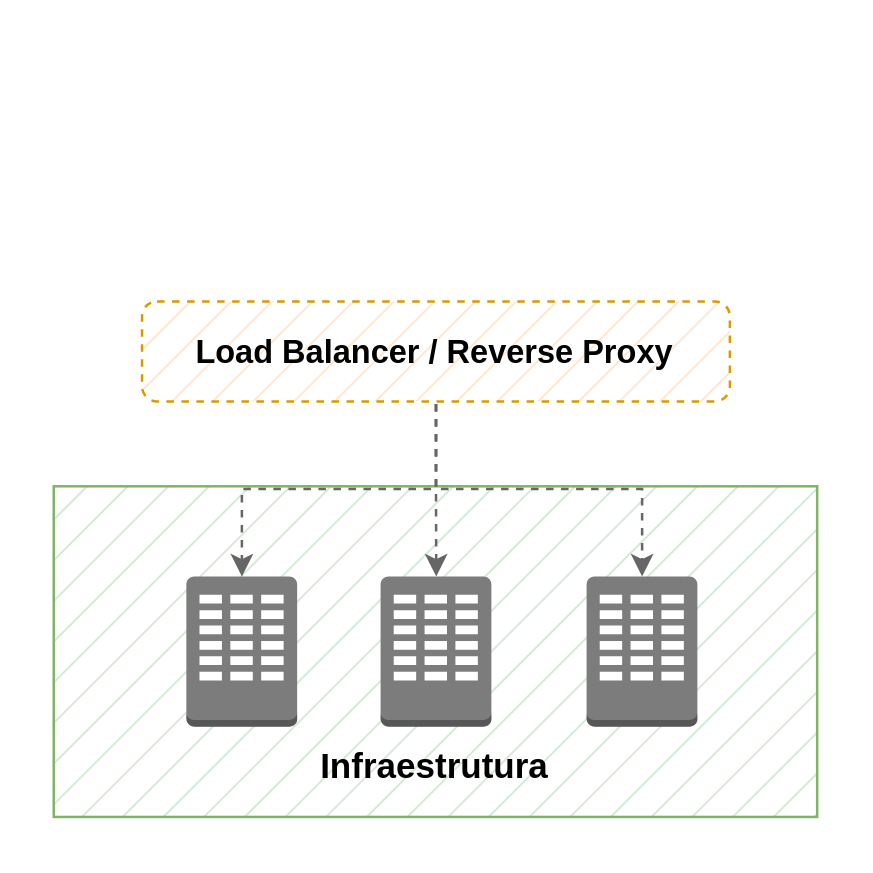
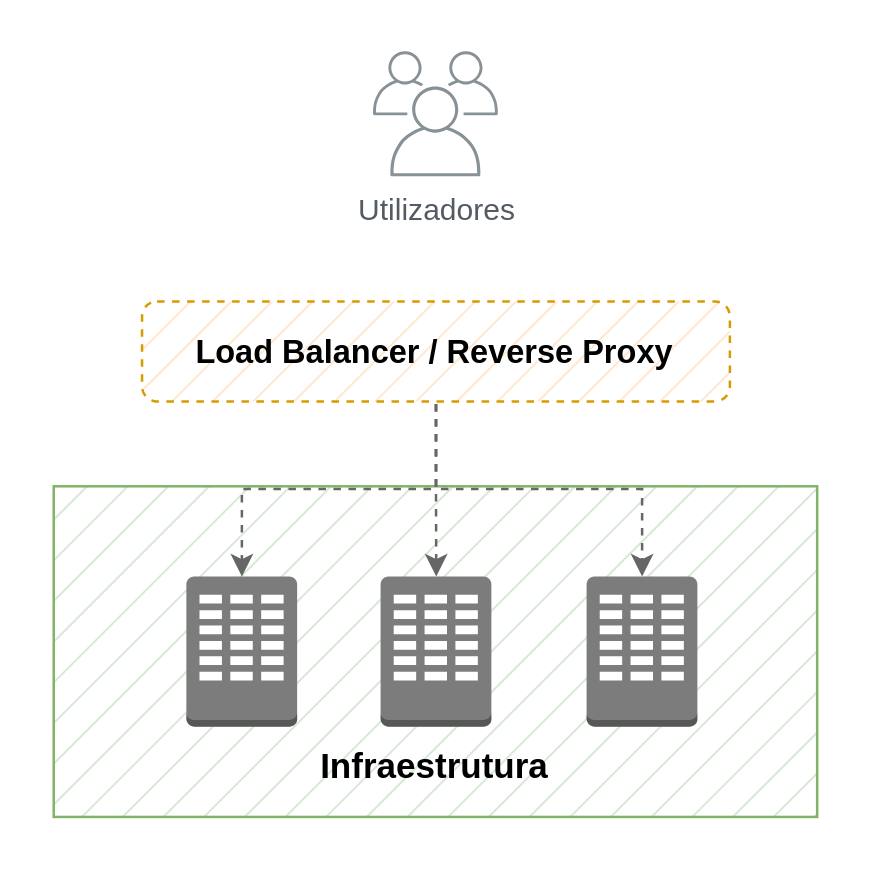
node "Utilizadores": added
